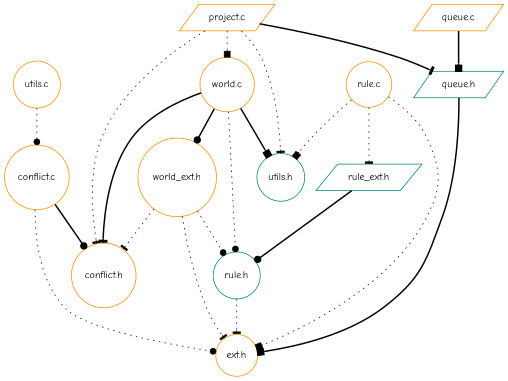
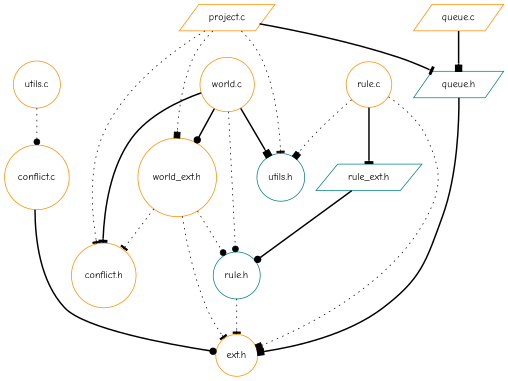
edge "project.c" -> "world.c": now "project.c" -> "world_ext.h"
edge "rule.c" -> "rule_ext.h": style dotted -> bold
edge "conflict.c" -> "conflict.h": removed
edge "conflict.c" -> "ext.h": style dotted -> bold
